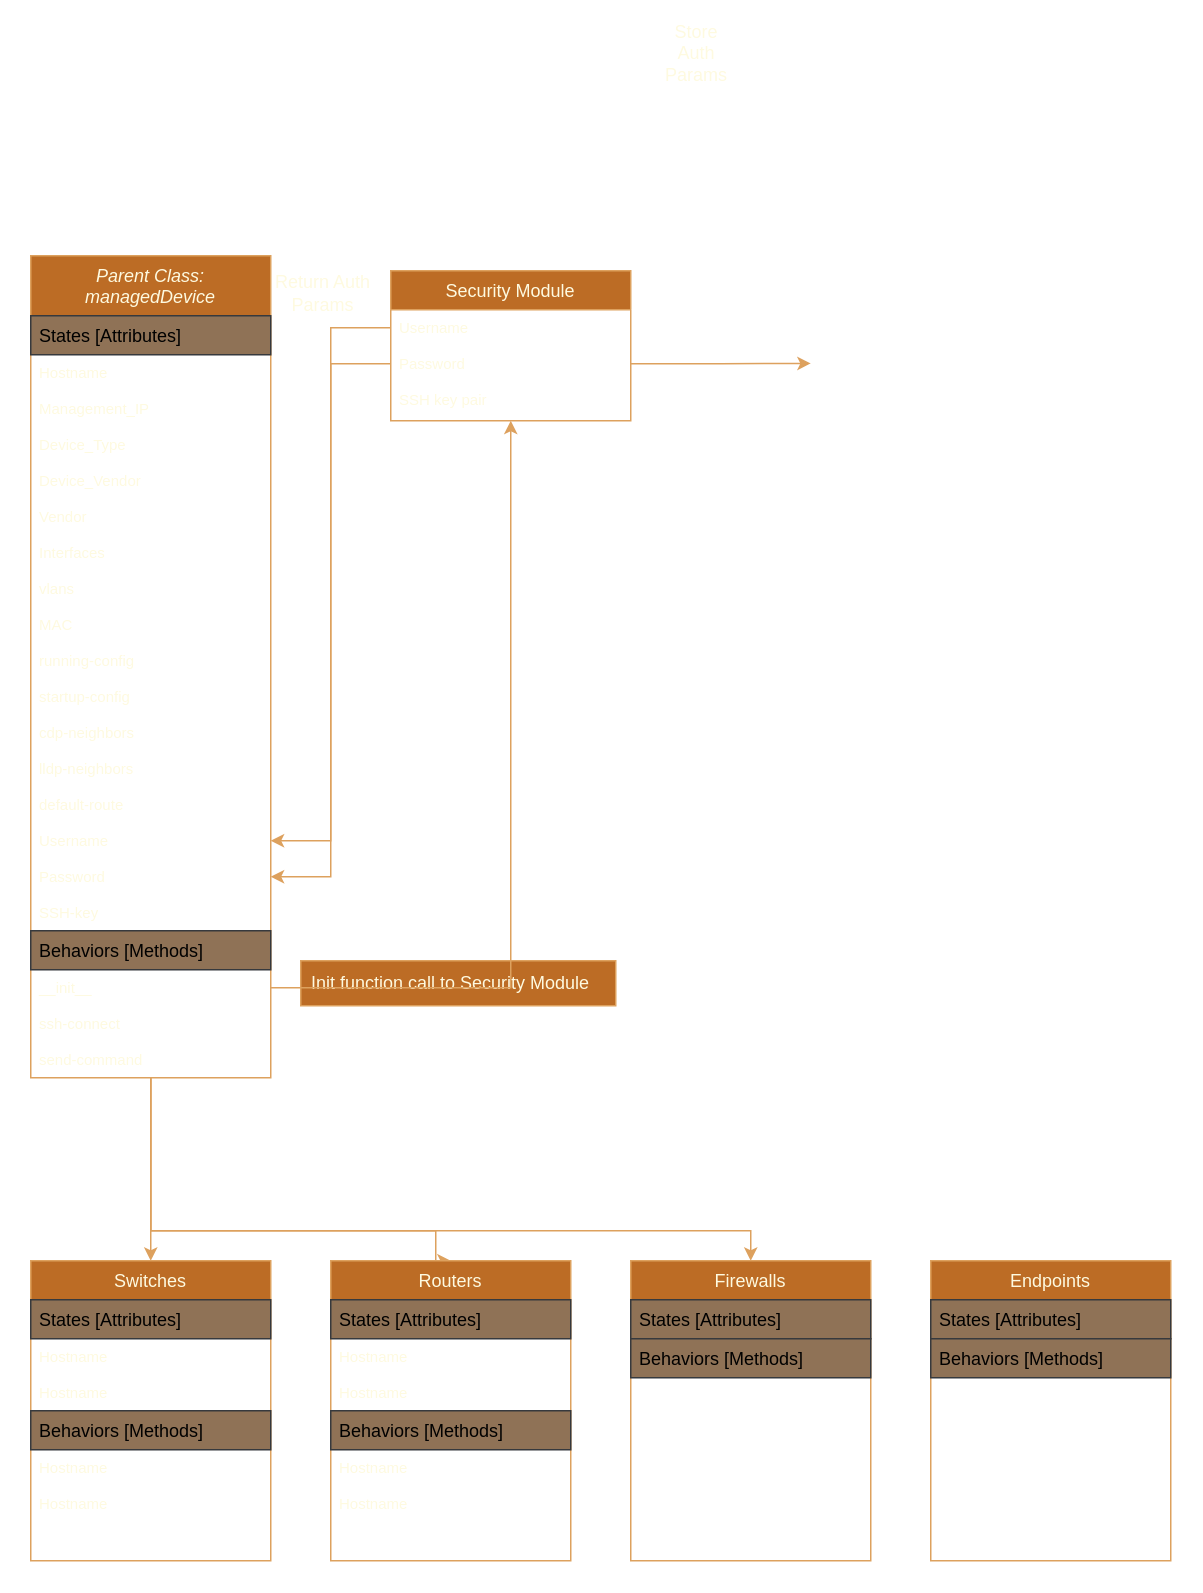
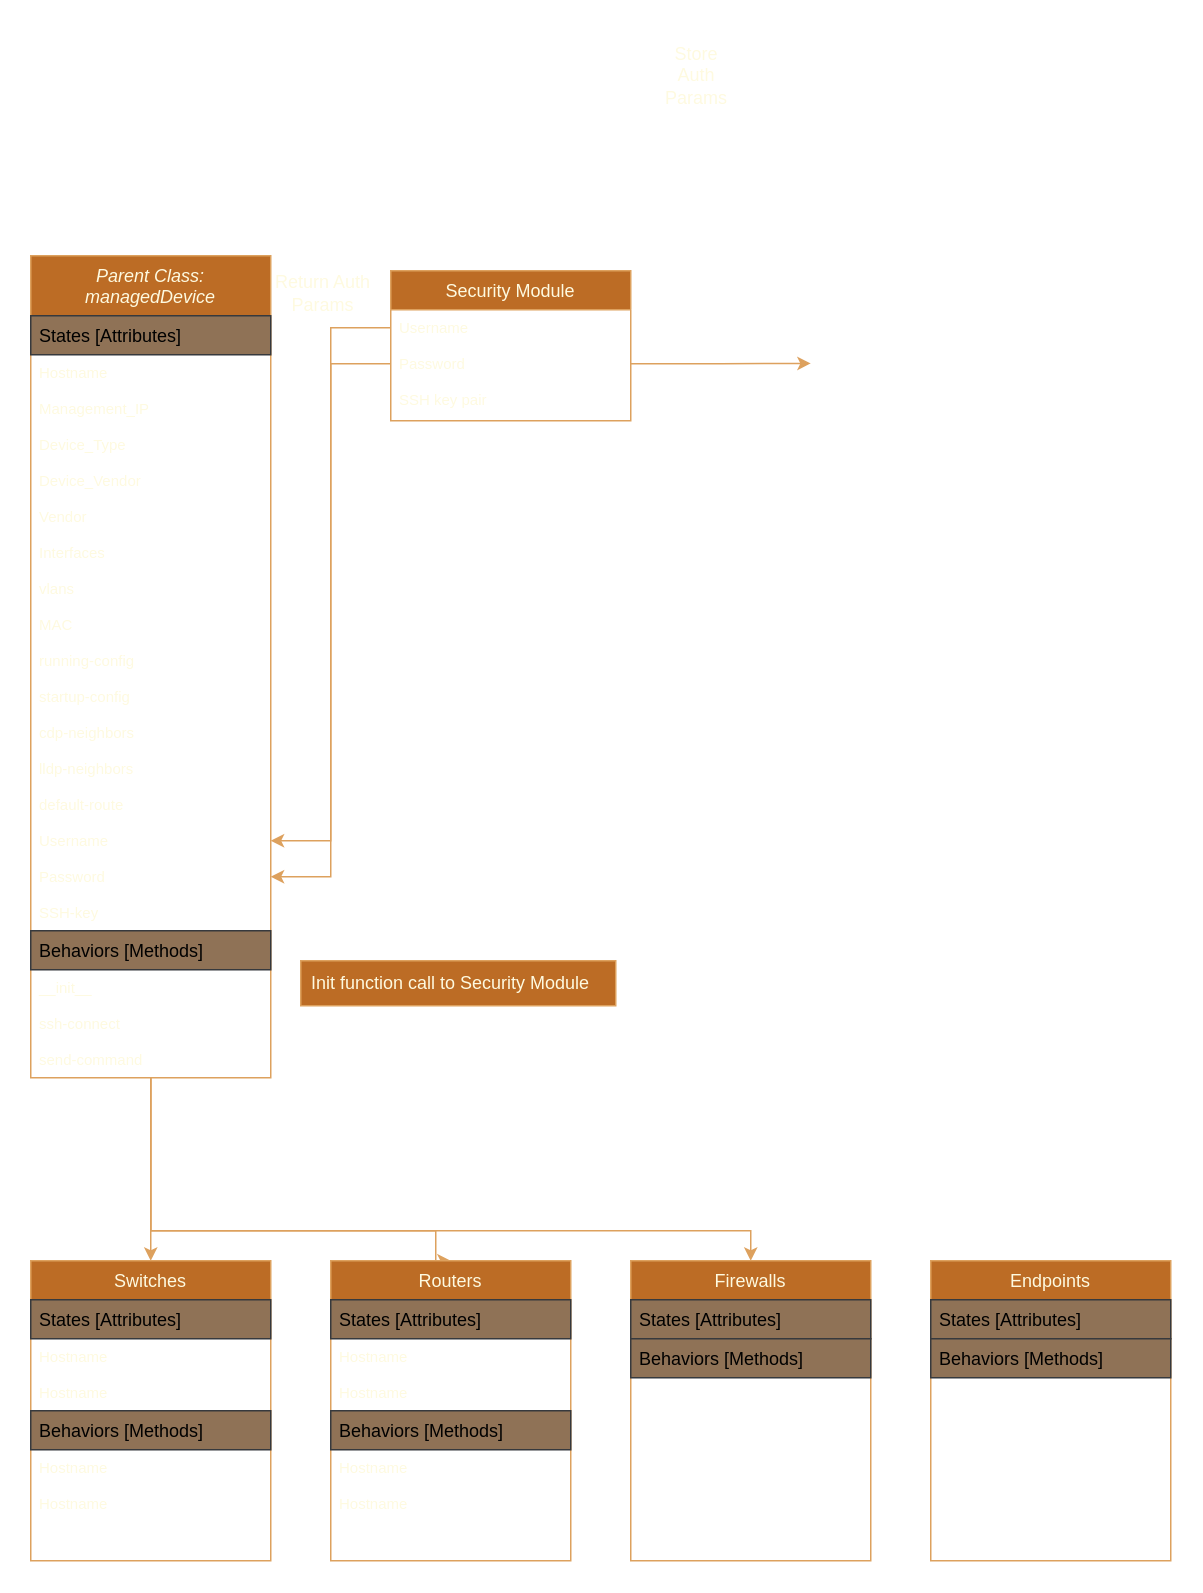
node "Store Auth Params": moved (697, 53) -> (697, 76)
edge "__init__" -> "Security Module": removed
